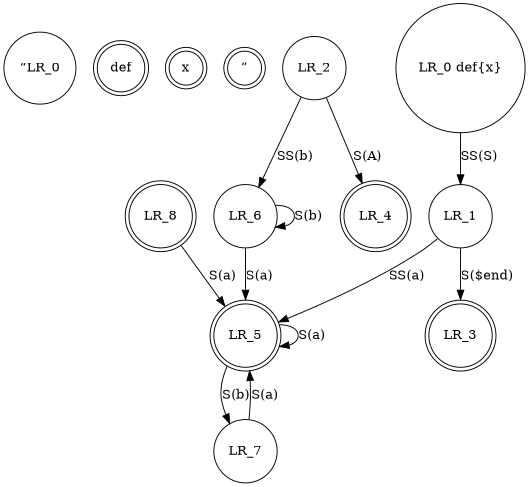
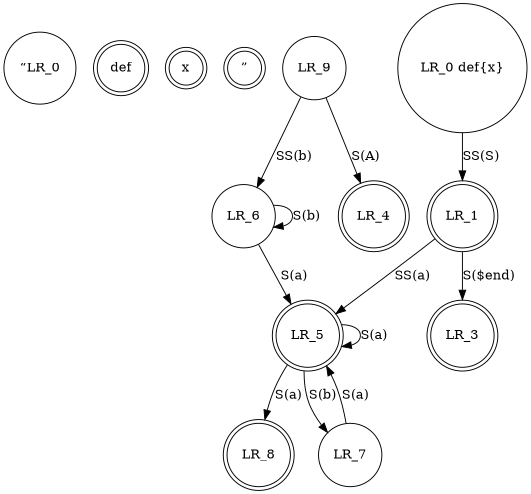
node "LR_2": label "LR_2" -> "LR_9"
node "LR_1": shape circle -> doublecircle
edge "LR_8" -> "LR_5": reversed
